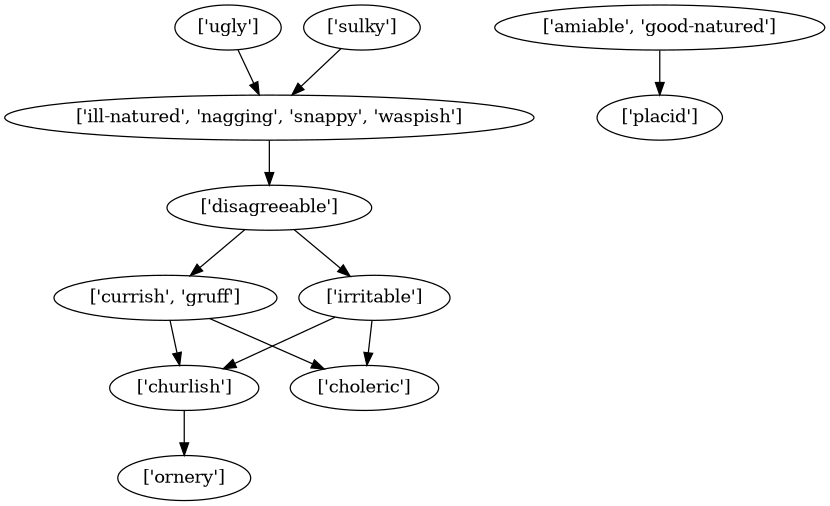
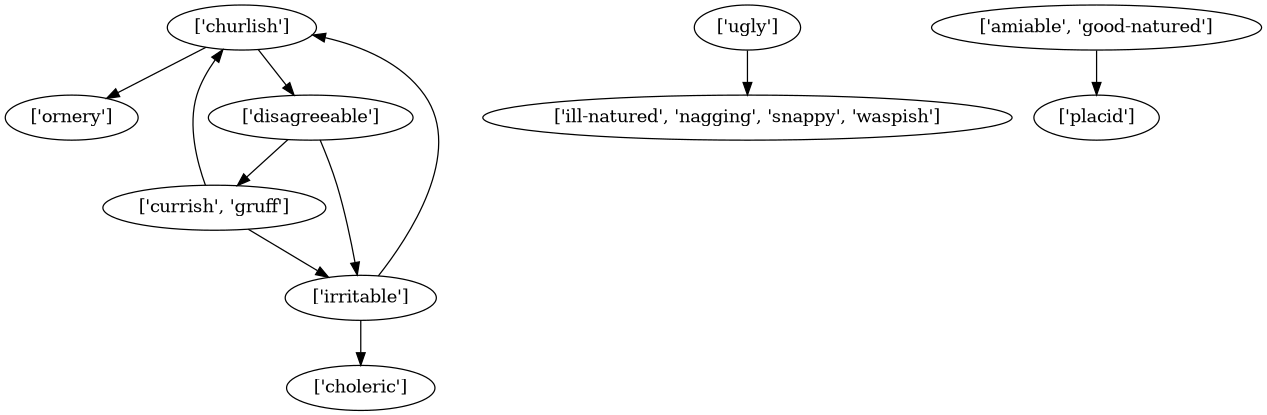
node "['sulky']": removed
edge "['ill-natured', 'nagging', 'snappy', 'waspish']" -> "['disagreeable']": now "['churlish']" -> "['disagreeable']"
edge "['currish', 'gruff']" -> "['choleric']": now "['currish', 'gruff']" -> "['irritable']"
